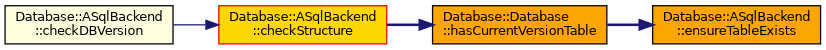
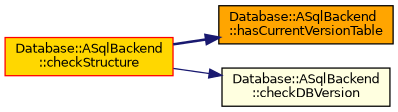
edge "Database::ASqlBackend ::checkDBVersion" -> "Database::ASqlBackend ::checkStructure": reversed
node "Database::Database ::hasCurrentVersionTable": label "Database::Database ::hasCurrentVersionTable" -> "Database::ASqlBackend ::hasCurrentVersionTable"
node "Database::ASqlBackend ::ensureTableExists": removed
